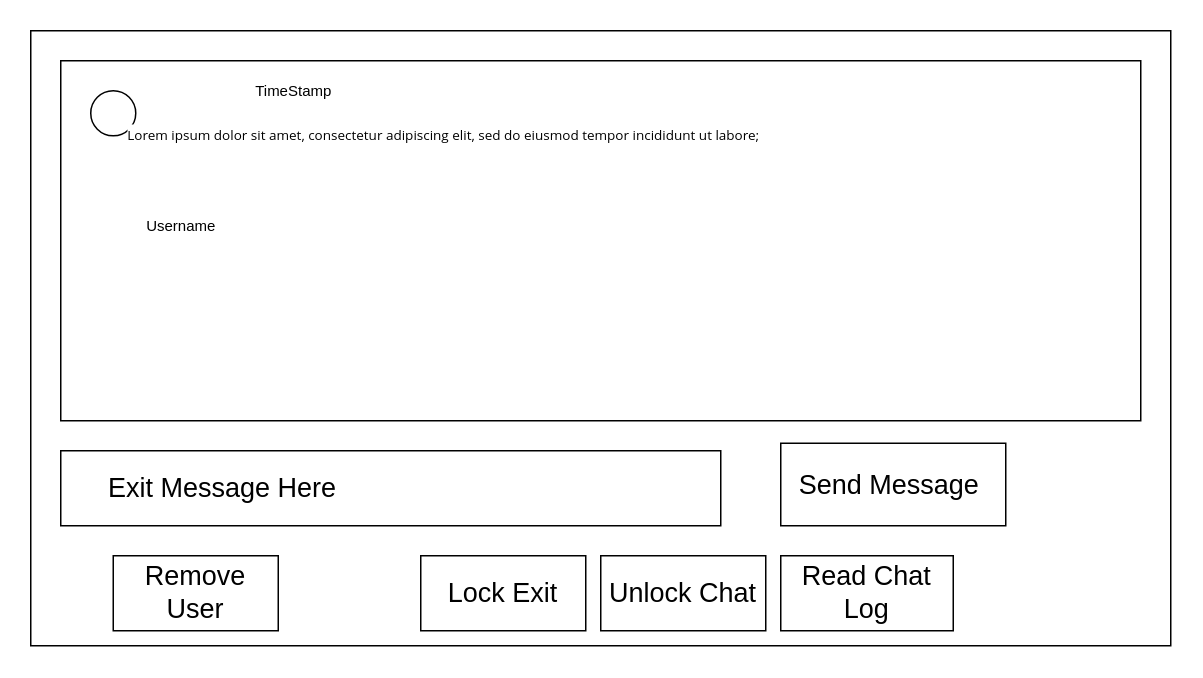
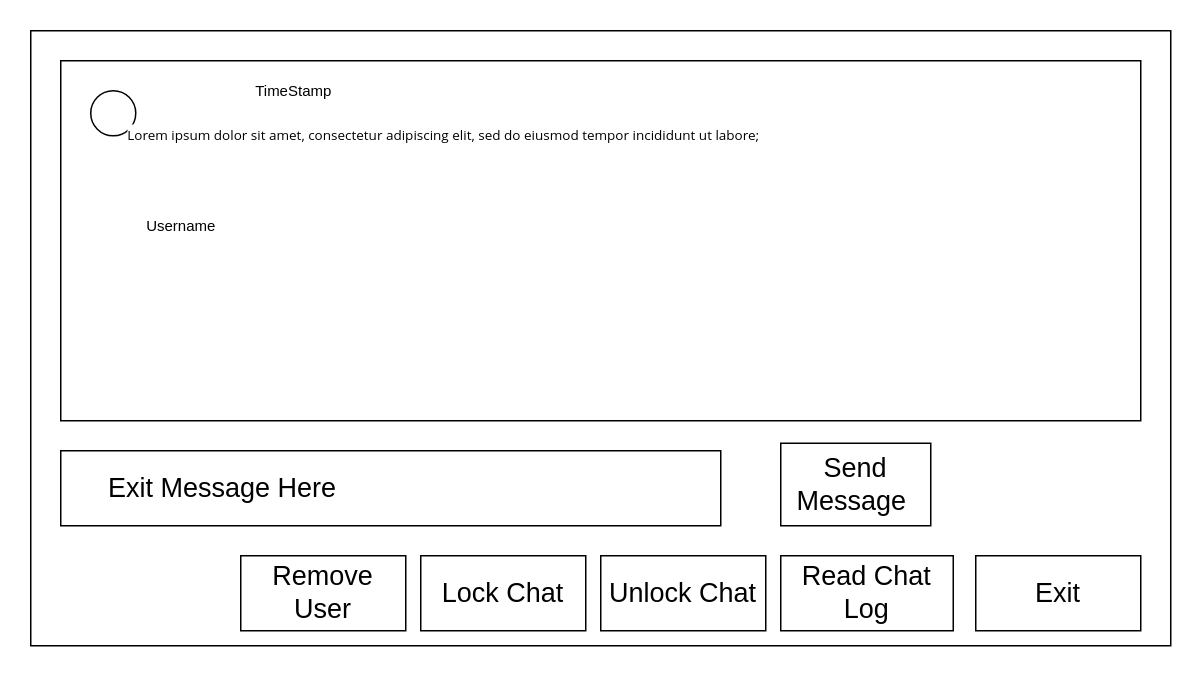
node "Send Message": size 225x83 -> 150x83
node "Remove User": moved (196, 593) -> (323, 593)
node "Lock Exit": label "Lock Exit" -> "Lock Chat"
node "Exit": added
